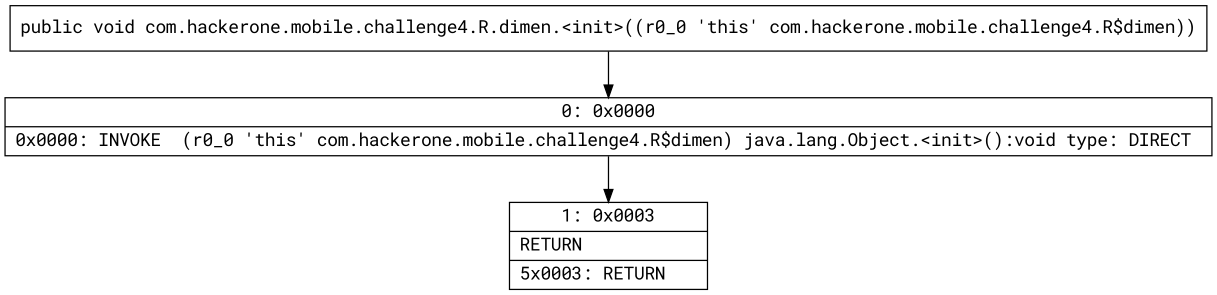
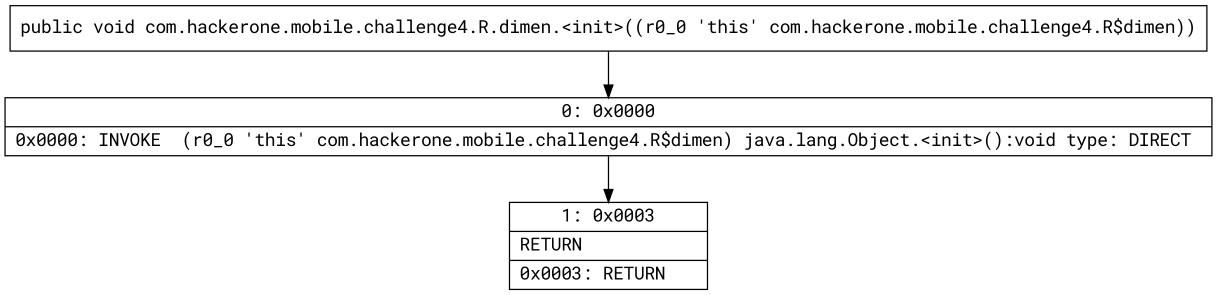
node "1: 0x0003": text "5x0003: RETURN" -> "0x0003: RETURN"
